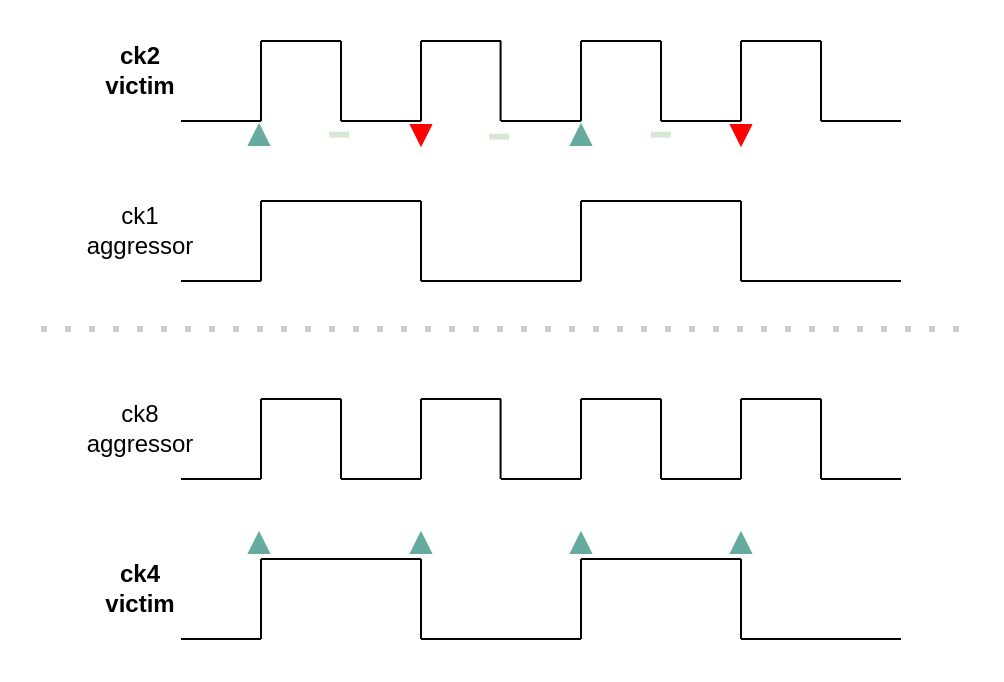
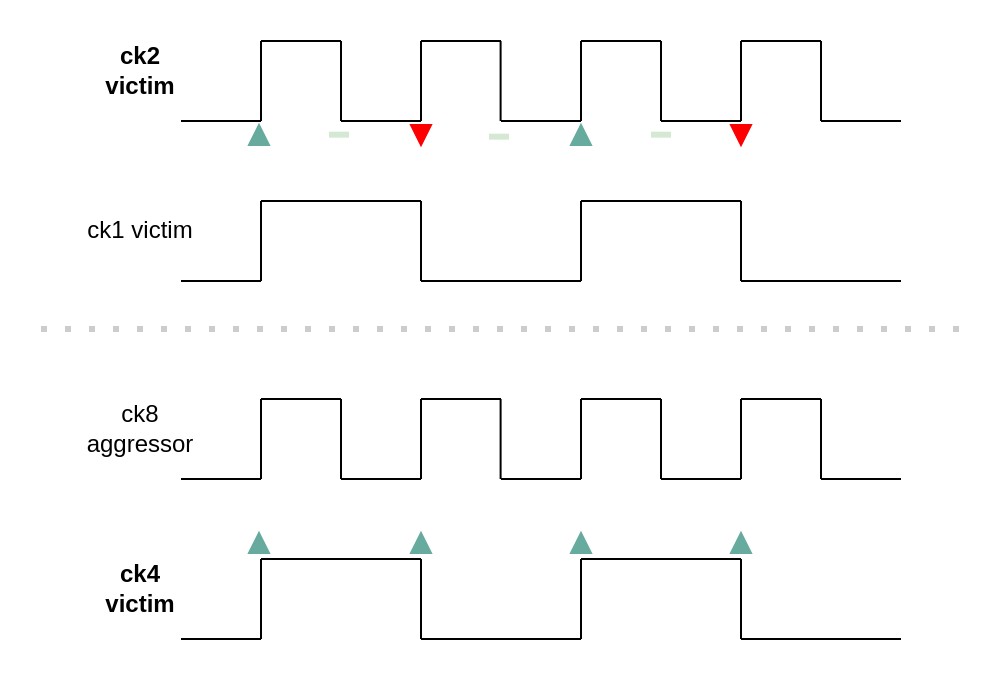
node "ck1 aggressor": label "ck1 aggressor" -> "ck1 victim"
